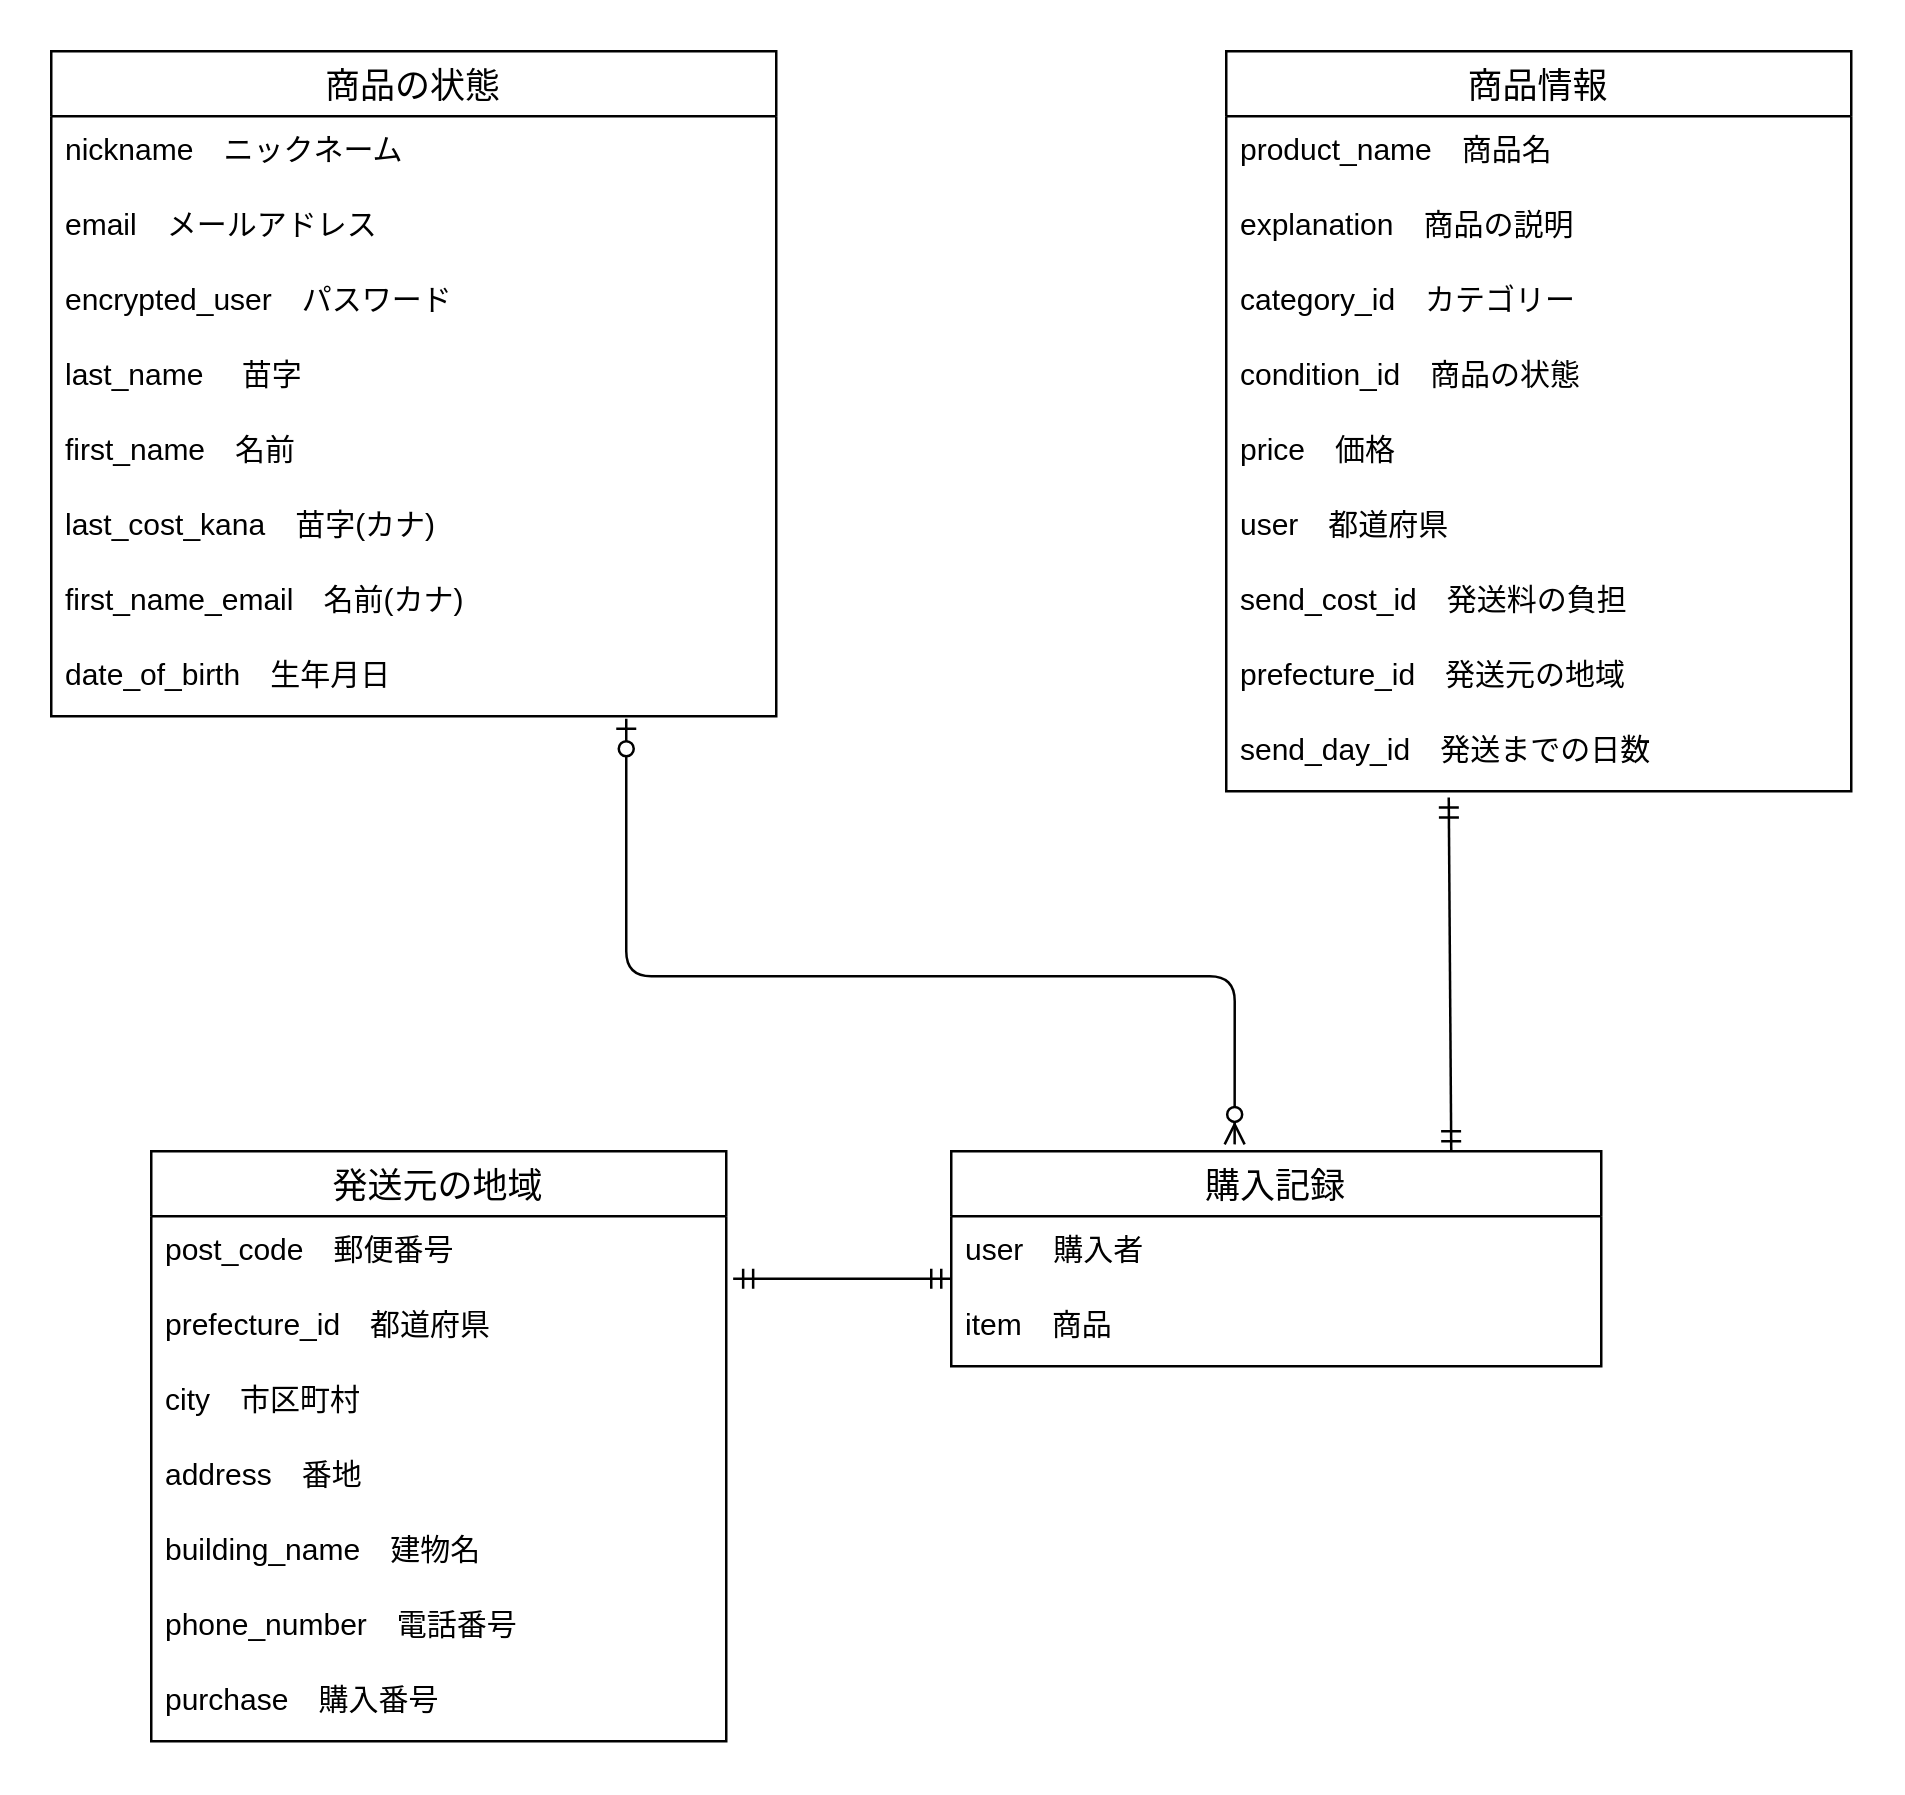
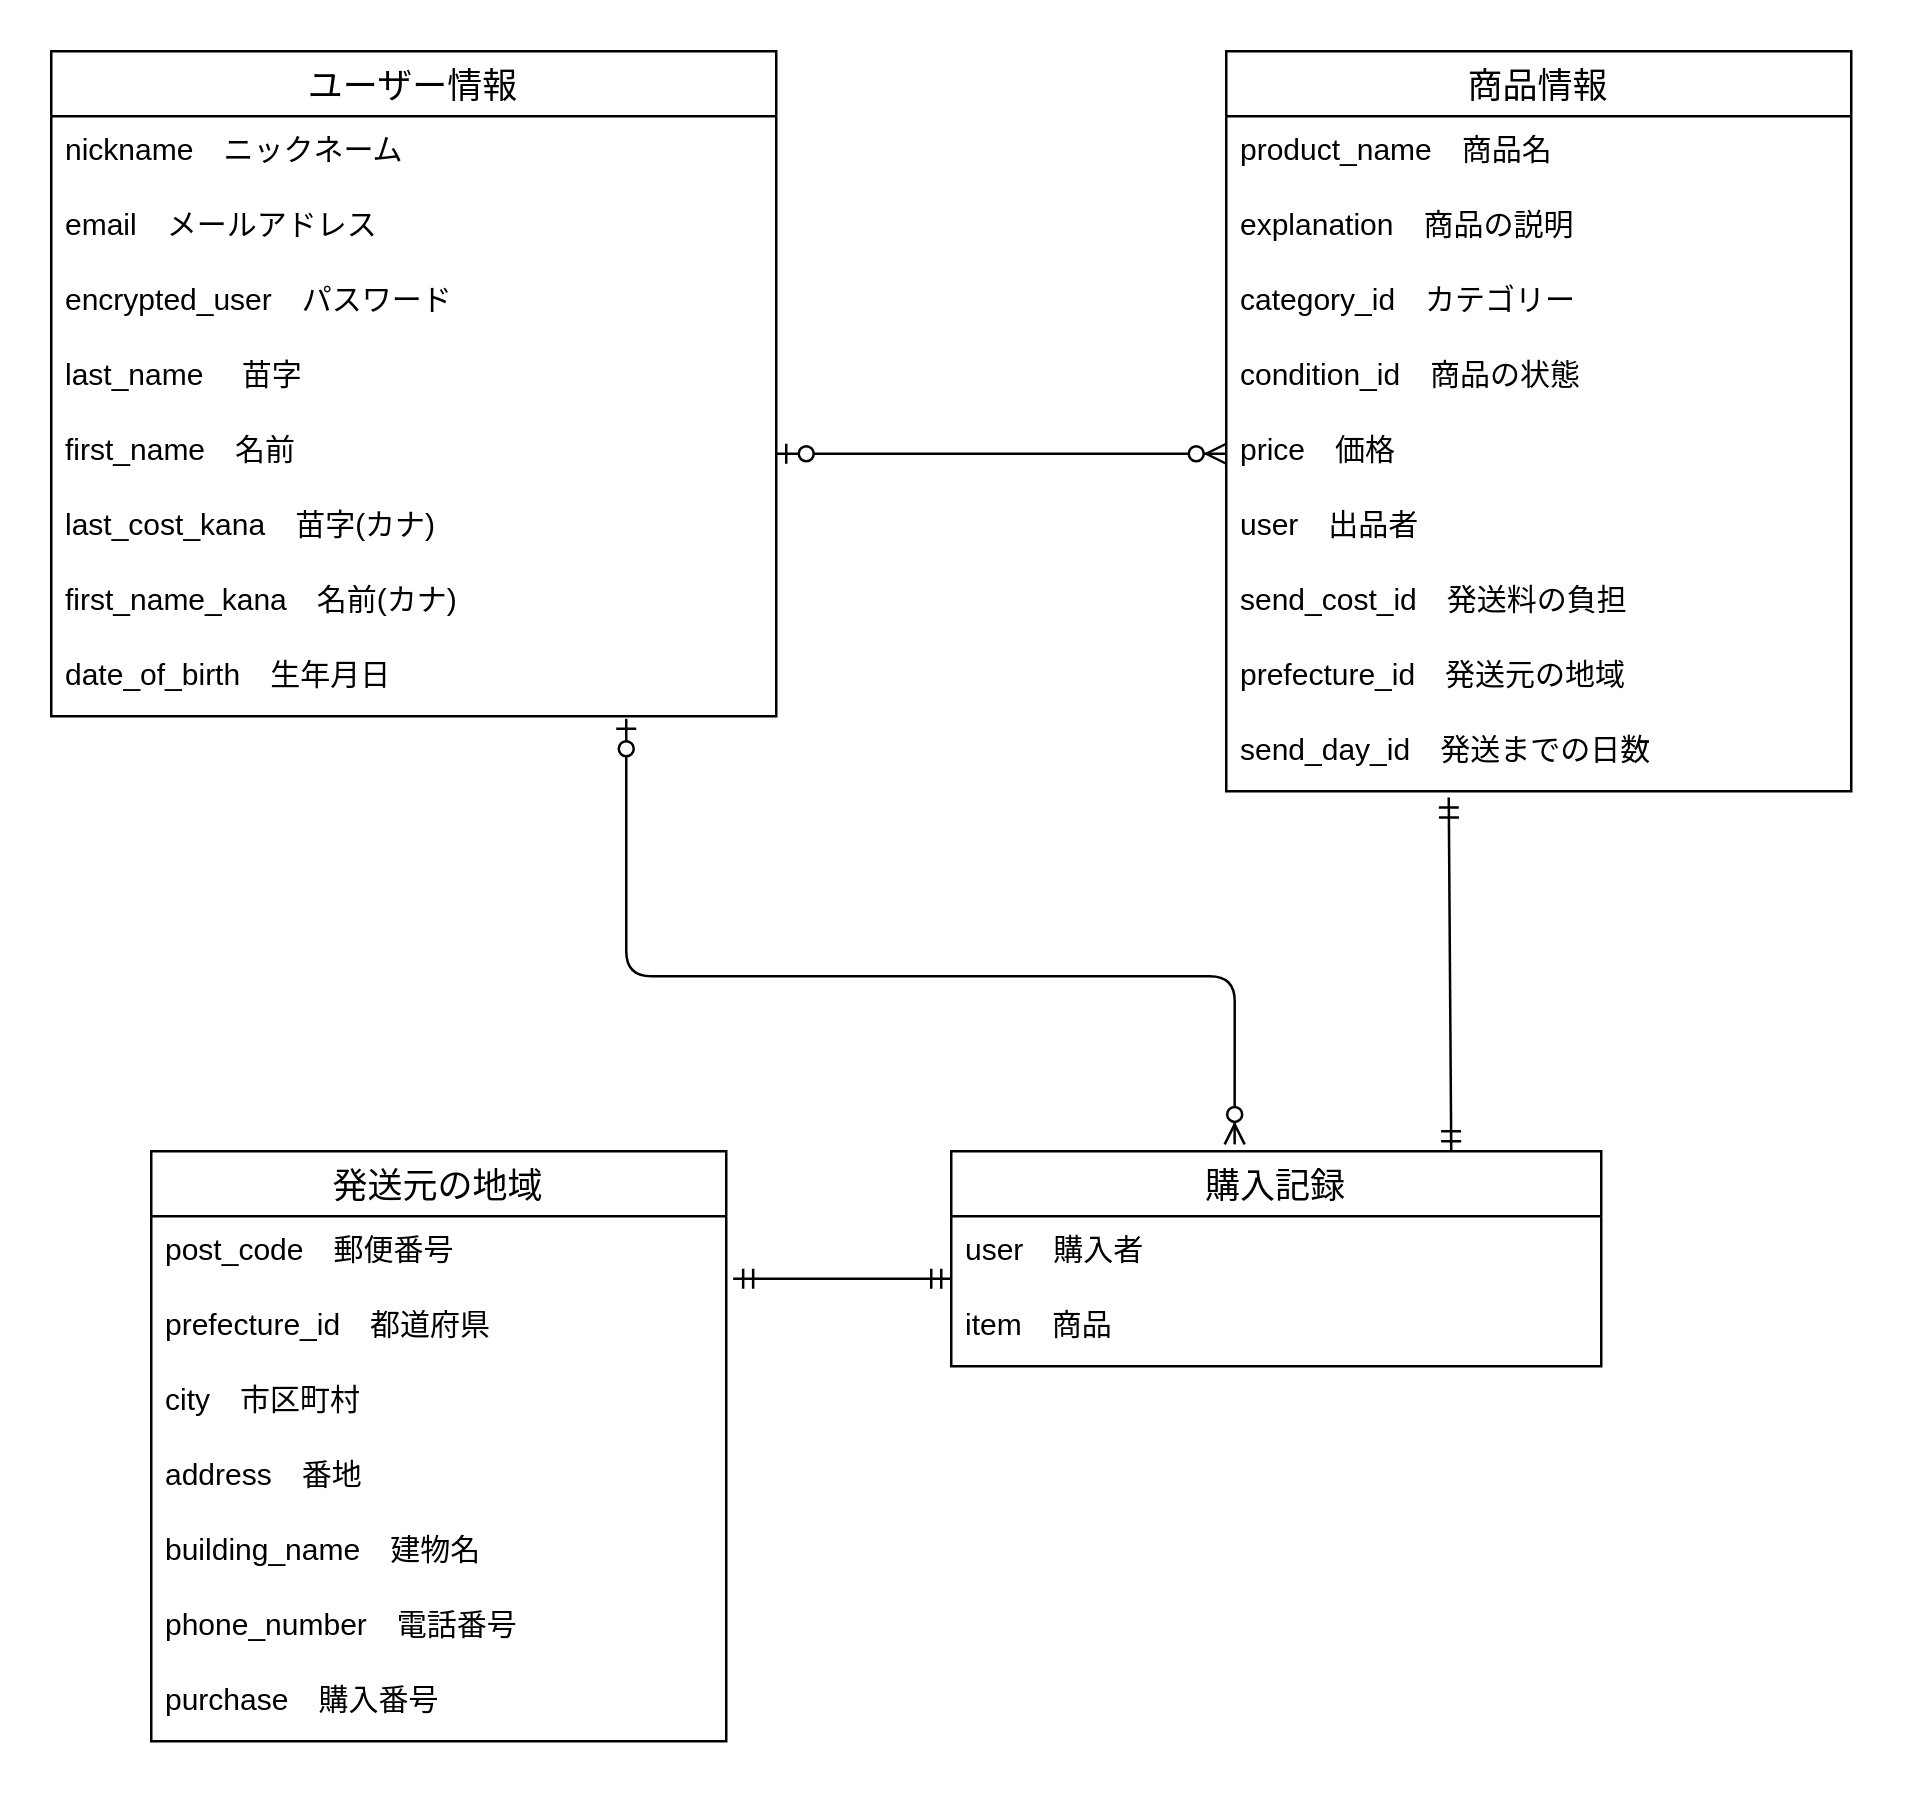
node "商品の状態": label "商品の状態" -> "ユーザー情報"
edge "first_name 名前" -- "price 価格": added
node "user 都道府県": label "user 都道府県" -> "user 出品者"
node "first_name_email 名前(カナ)": label "first_name_email 名前(カナ)" -> "first_name_kana 名前(カナ)"
